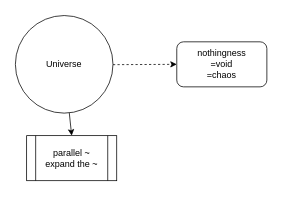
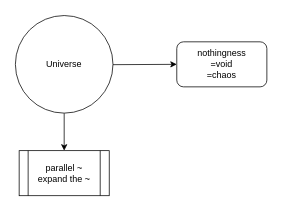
edge "Universe" -> "nothingness =void =chaos": style dashed -> solid
node "parallel ~ expand the ~": moved (72, 158) -> (64, 173)
